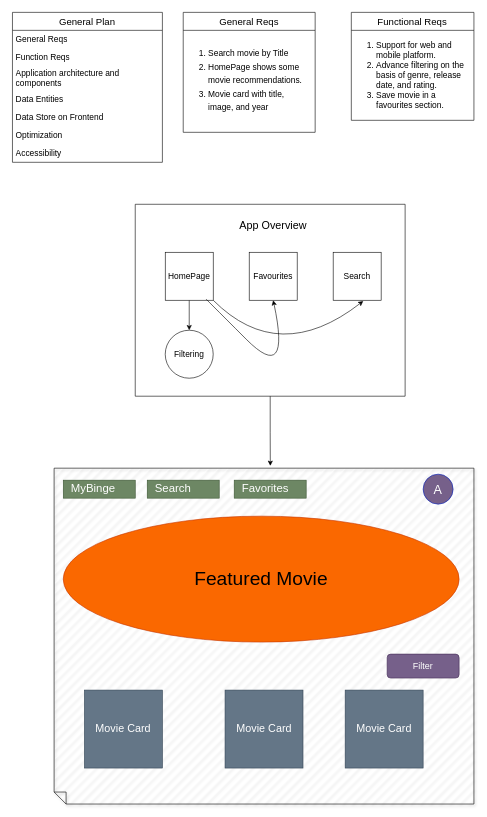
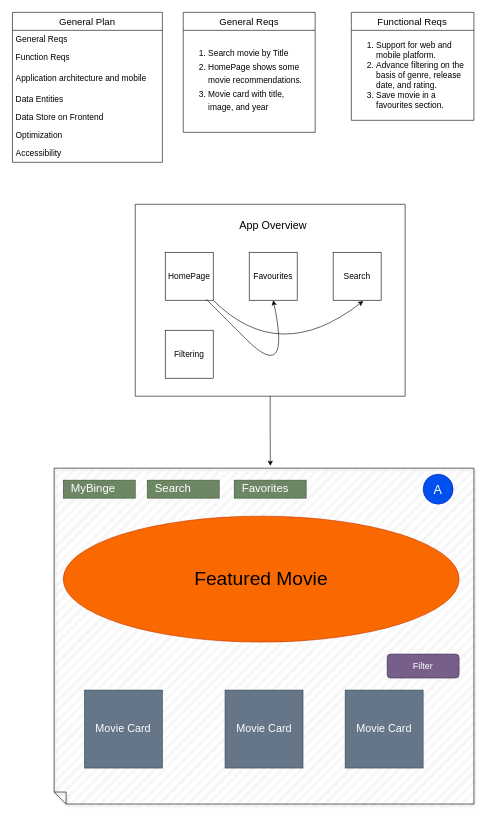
node "Application architecture and components": label "Application architecture and components" -> "Application architecture and mobile"
edge "HomePage" -> "Filtering": removed
node "Filtering": shape ellipse -> rectangle
node "A": fillcolor #76608a -> #0050ef
